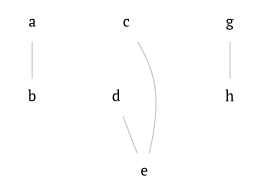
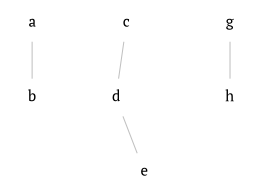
edge "c" -- "e": now "c" -- "d"
